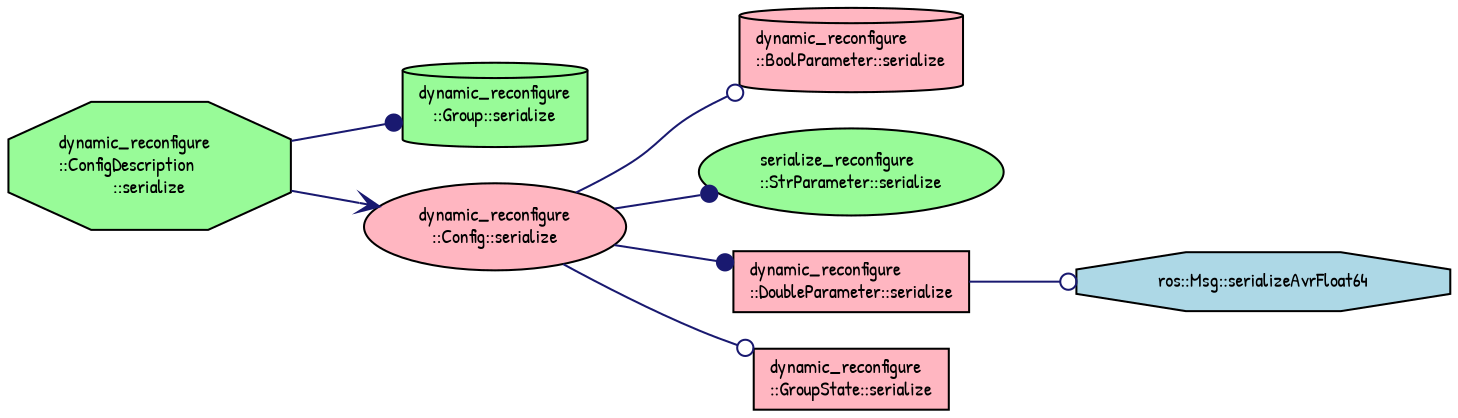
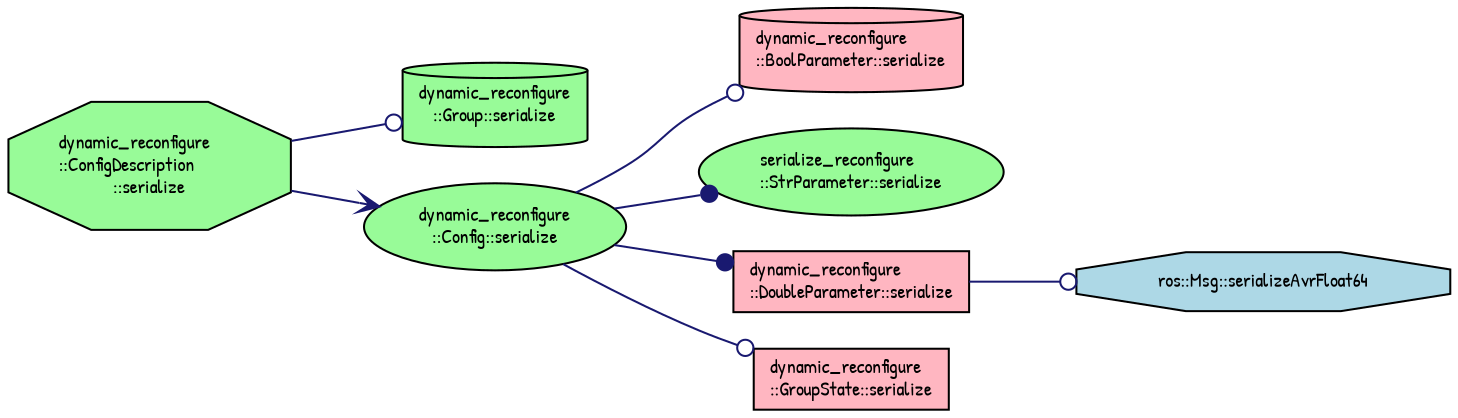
edge "dynamic_reconfigure ::ConfigDescription ::serialize" -> "dynamic_reconfigure ::Group::serialize": arrowhead dot -> odot
node "dynamic_reconfigure ::Config::serialize": fillcolor lightpink -> palegreen
